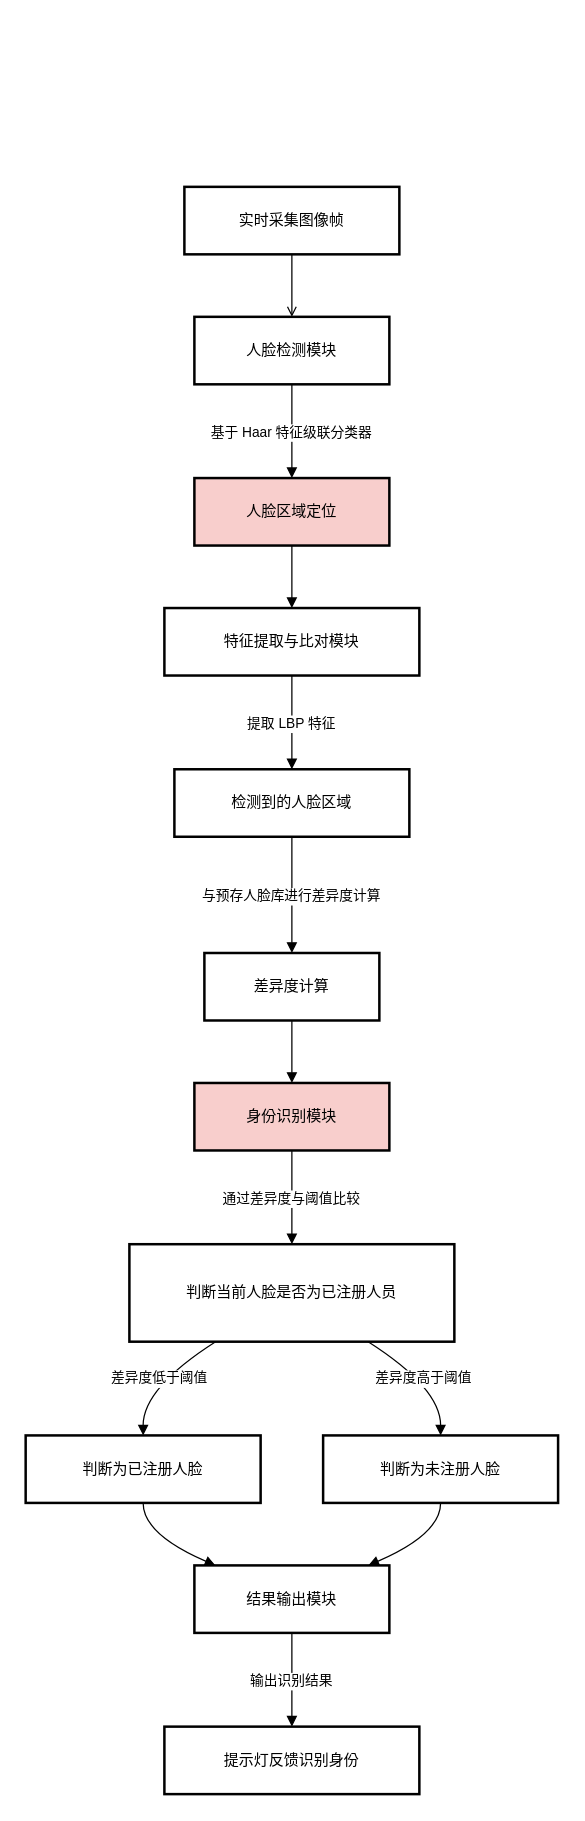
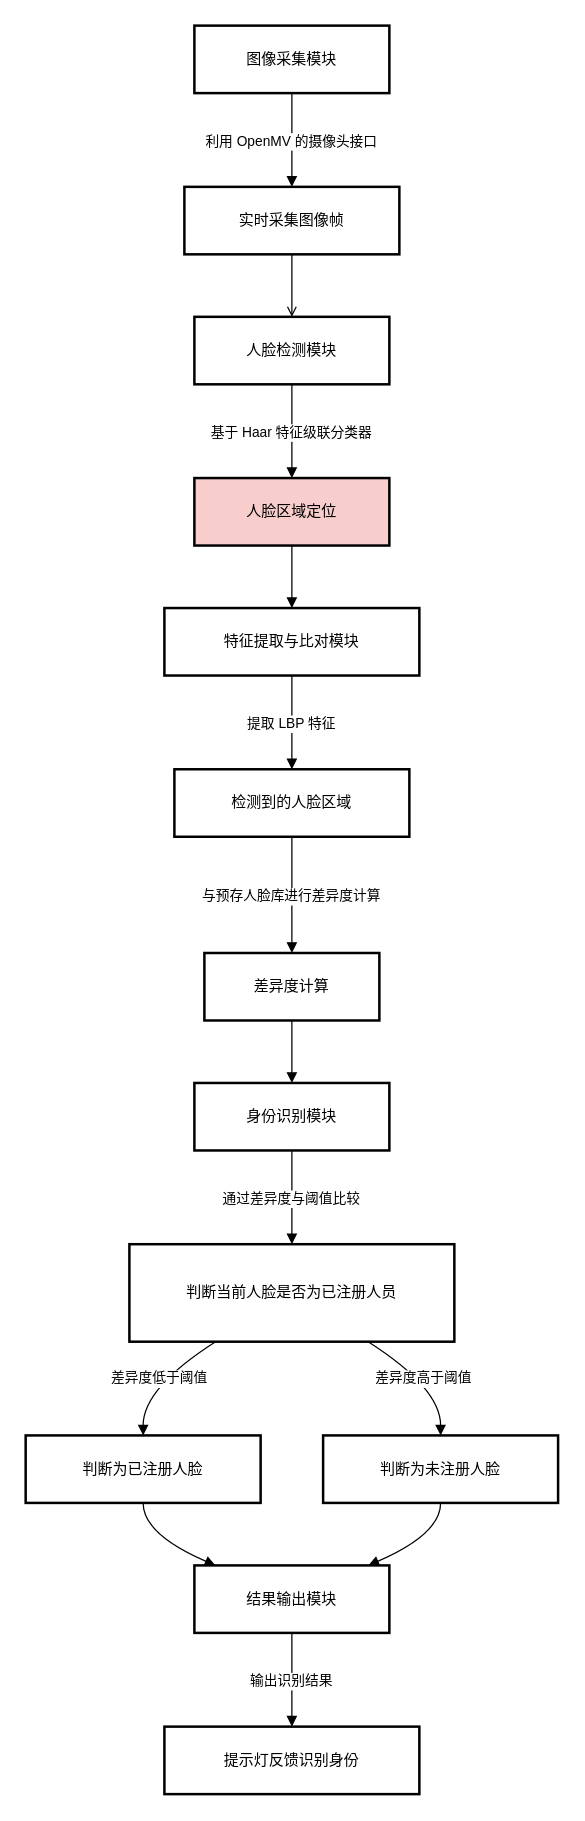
node "图像采集模块": added
edge "图像采集模块" -> "实时采集图像帧": added, label "利用 OpenMV 的摄像头接口"
node "身份识别模块": fillcolor #f8cecc -> #ffffff
